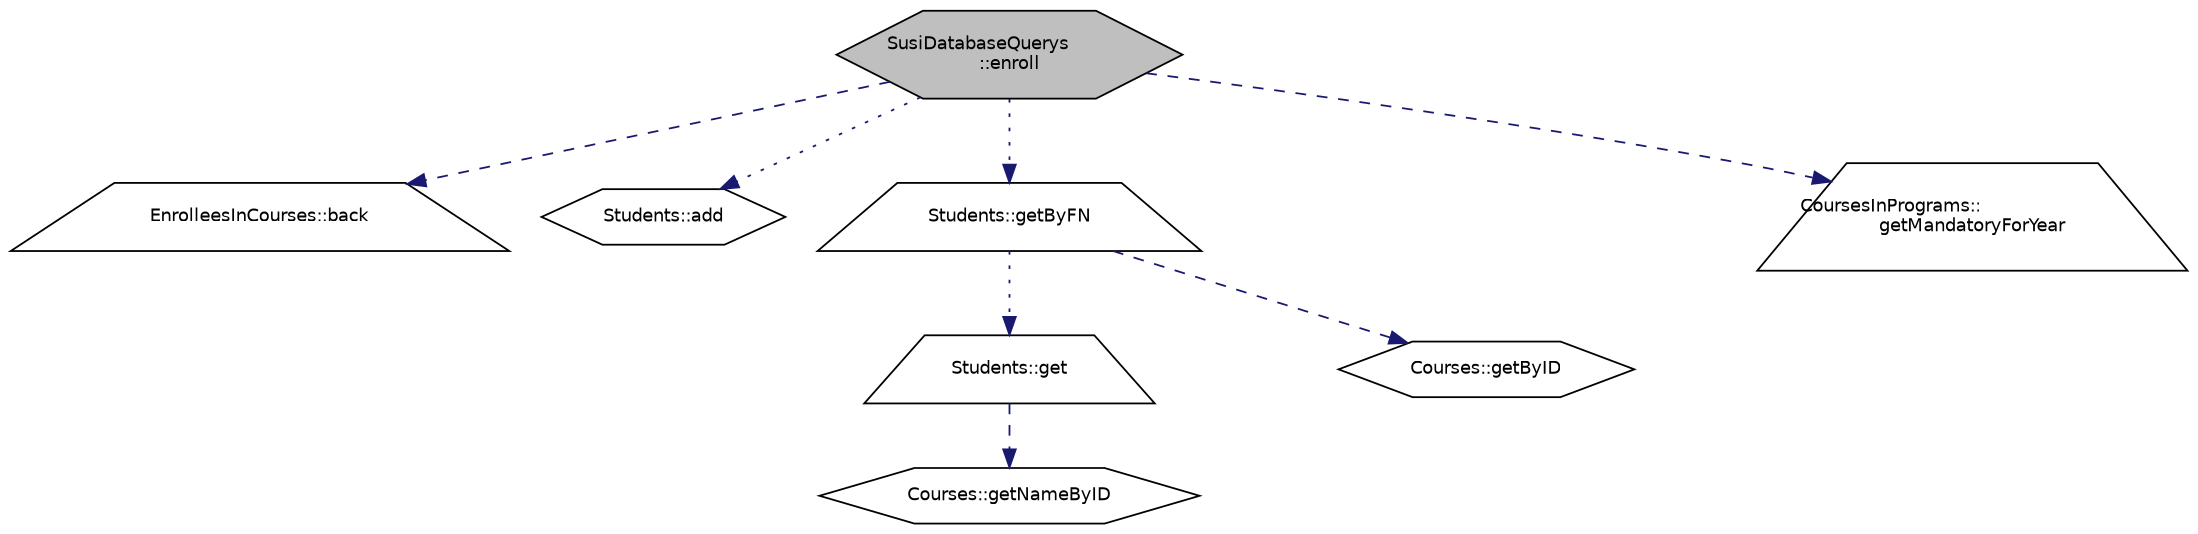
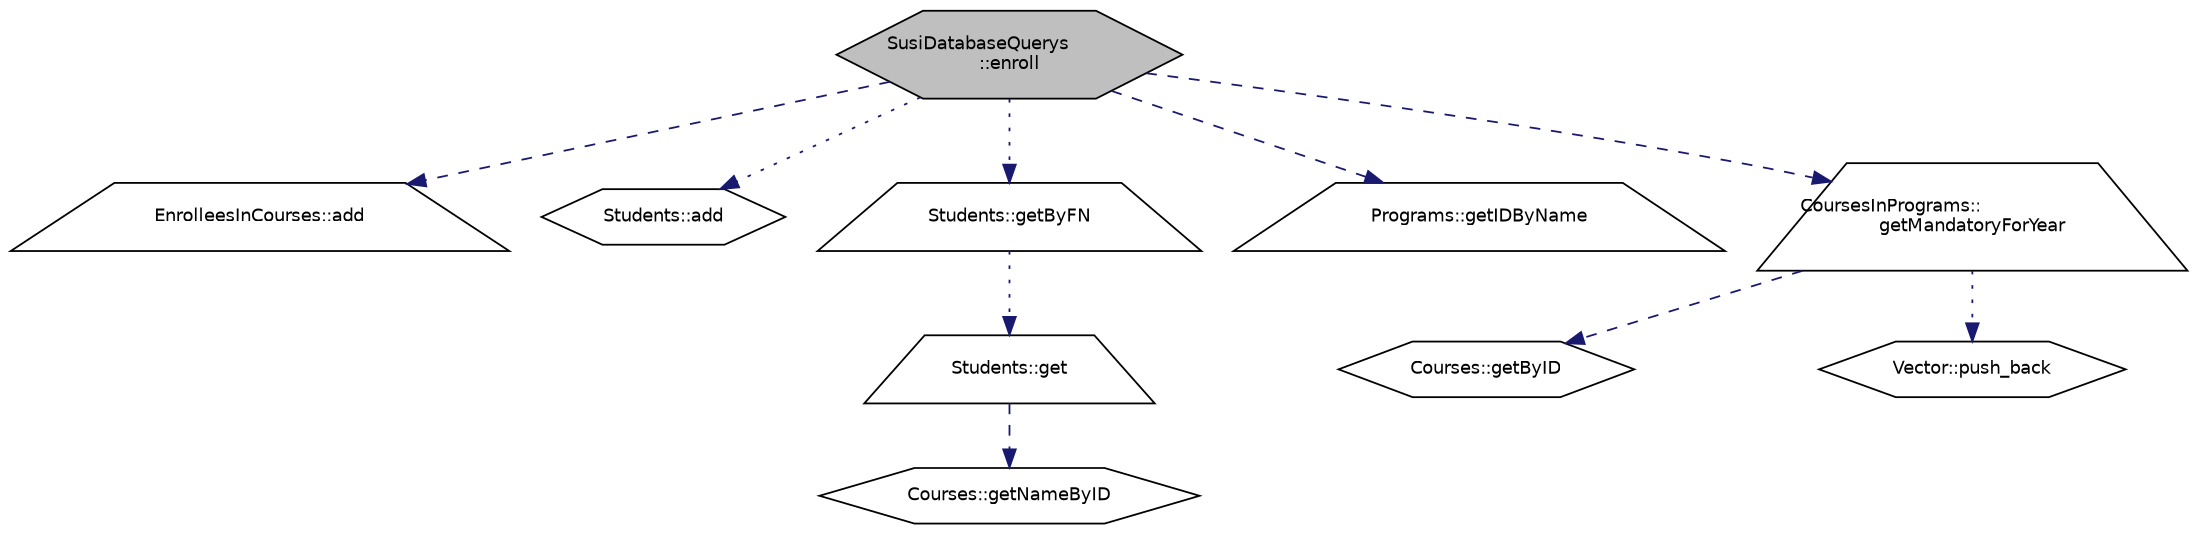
node "EnrolleesInCourses::back": label "EnrolleesInCourses::back" -> "EnrolleesInCourses::add"
node "Programs::getIDByName": added
edge "Students::getByFN" -> "Courses::getByID": now "CoursesInPrograms:: getMandatoryForYear" -> "Courses::getByID"
node "Vector::push_back": added
